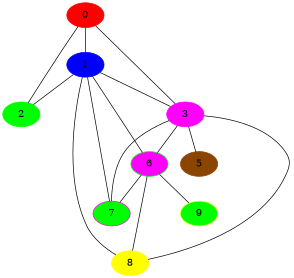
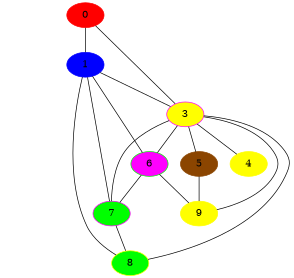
node "2": removed
node "3": fillcolor magenta -> yellow
edge "3" -- "9": added
node "4": added
edge "5" -- "9": added
edge "6" -- "8": now "7" -- "8"
node "9": fillcolor green -> yellow
node "8": fillcolor yellow -> green
